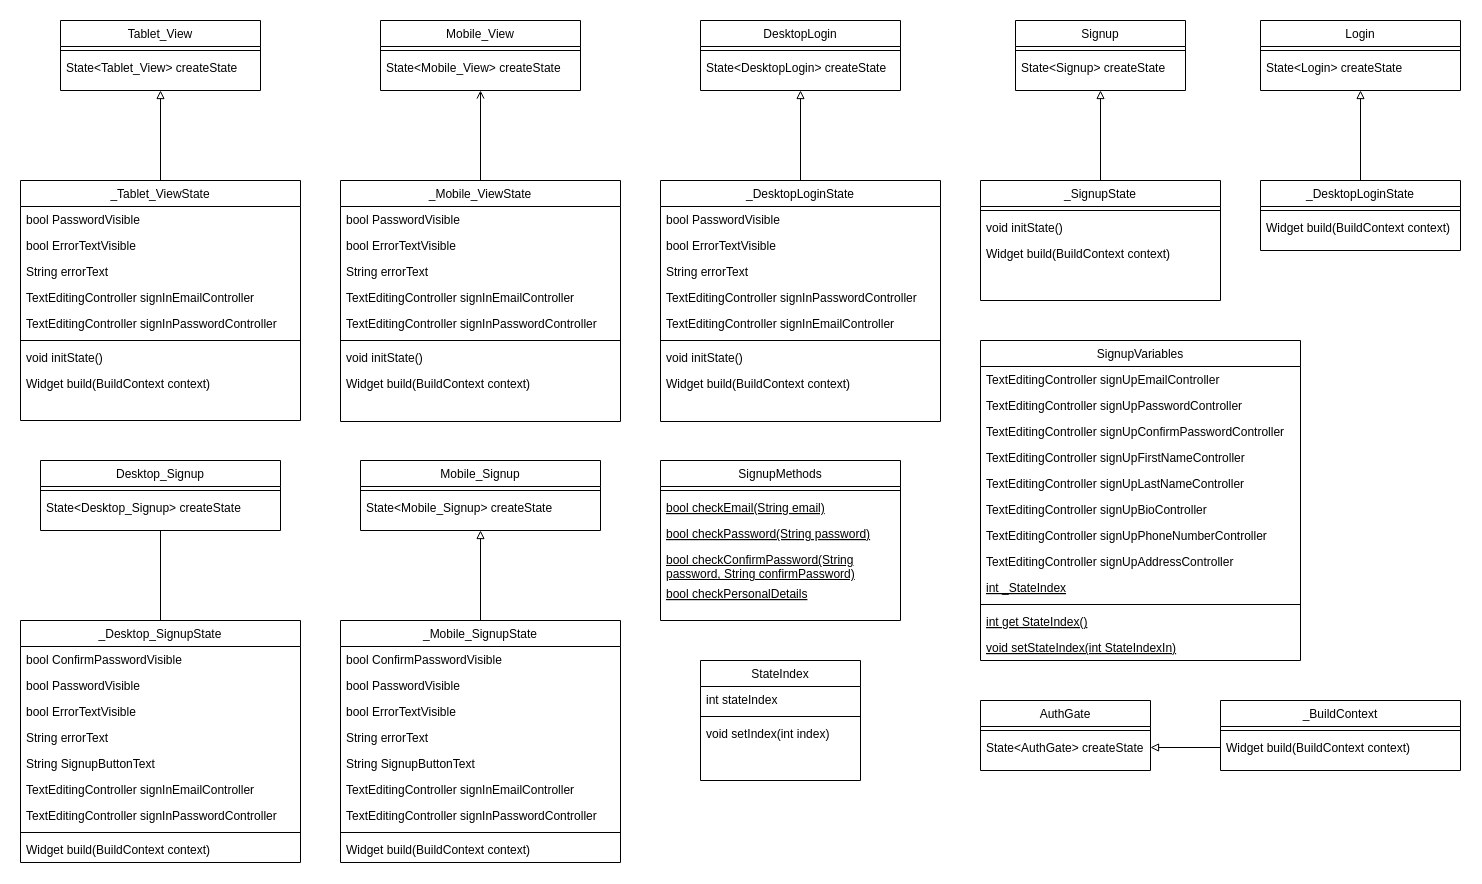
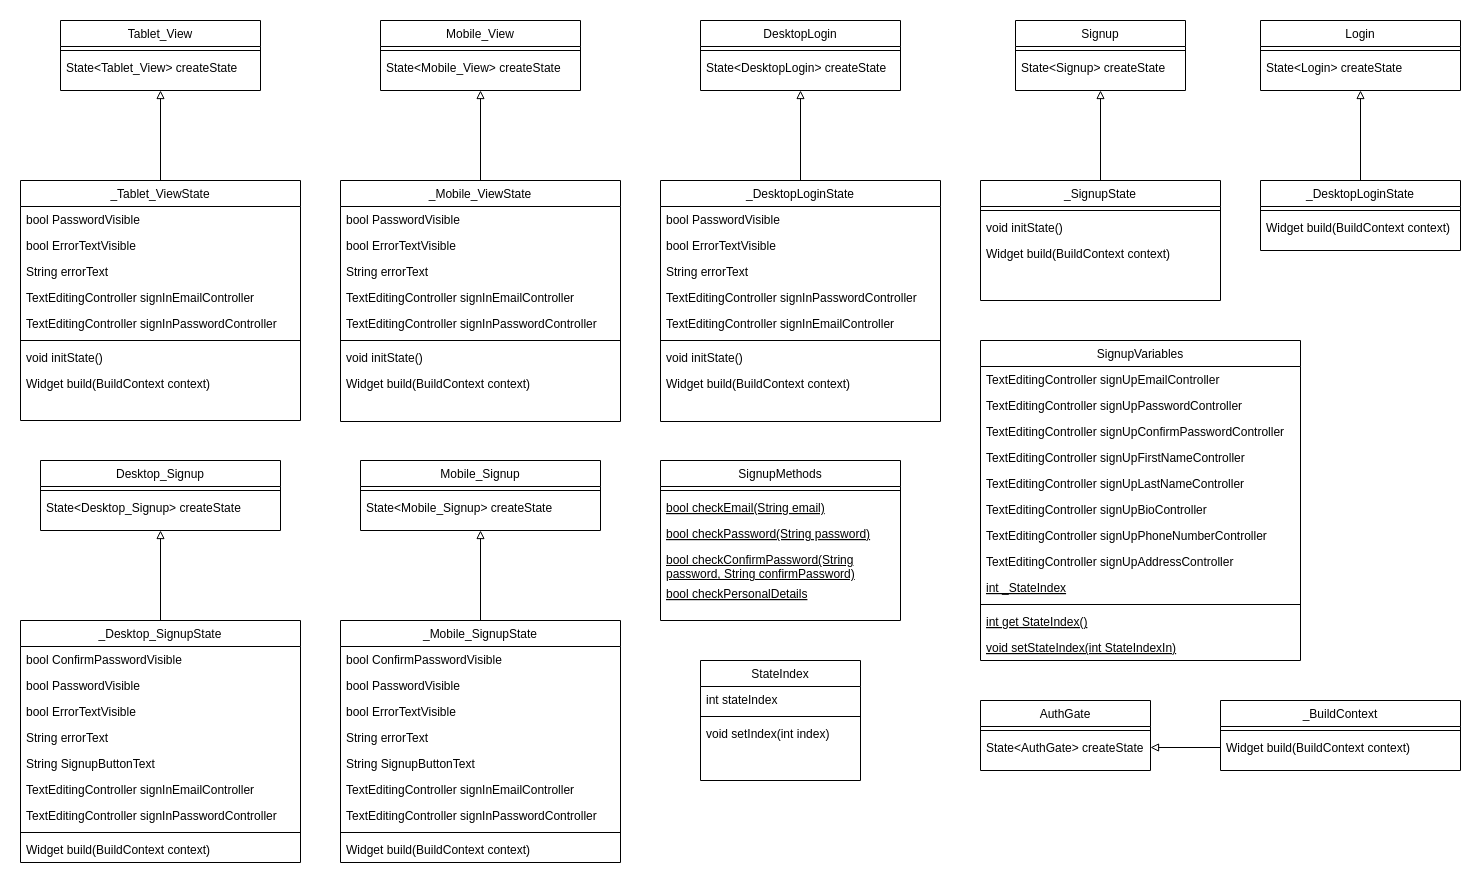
edge "_Mobile_ViewState" -> "Mobile_View": arrowhead open -> block
edge "Desktop_Signup" -- "_Desktop_SignupState": arrowhead none -> block
